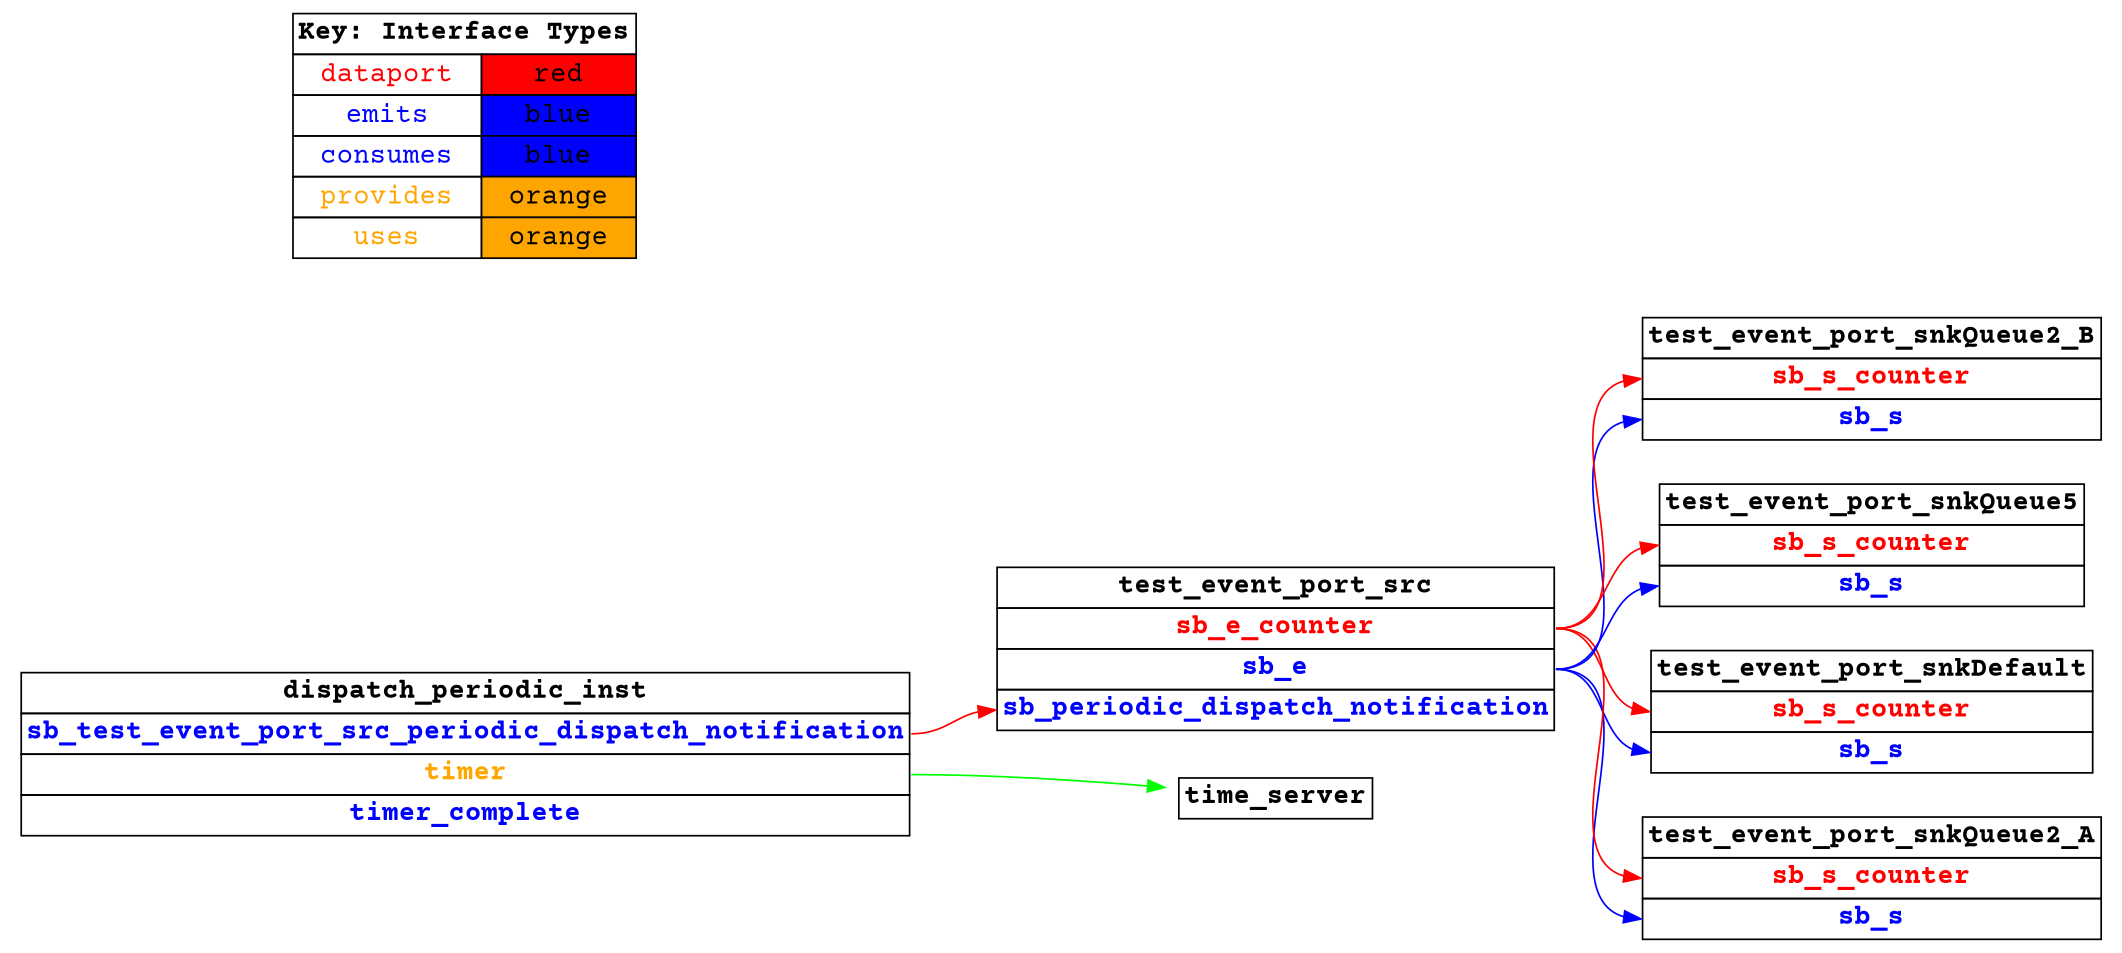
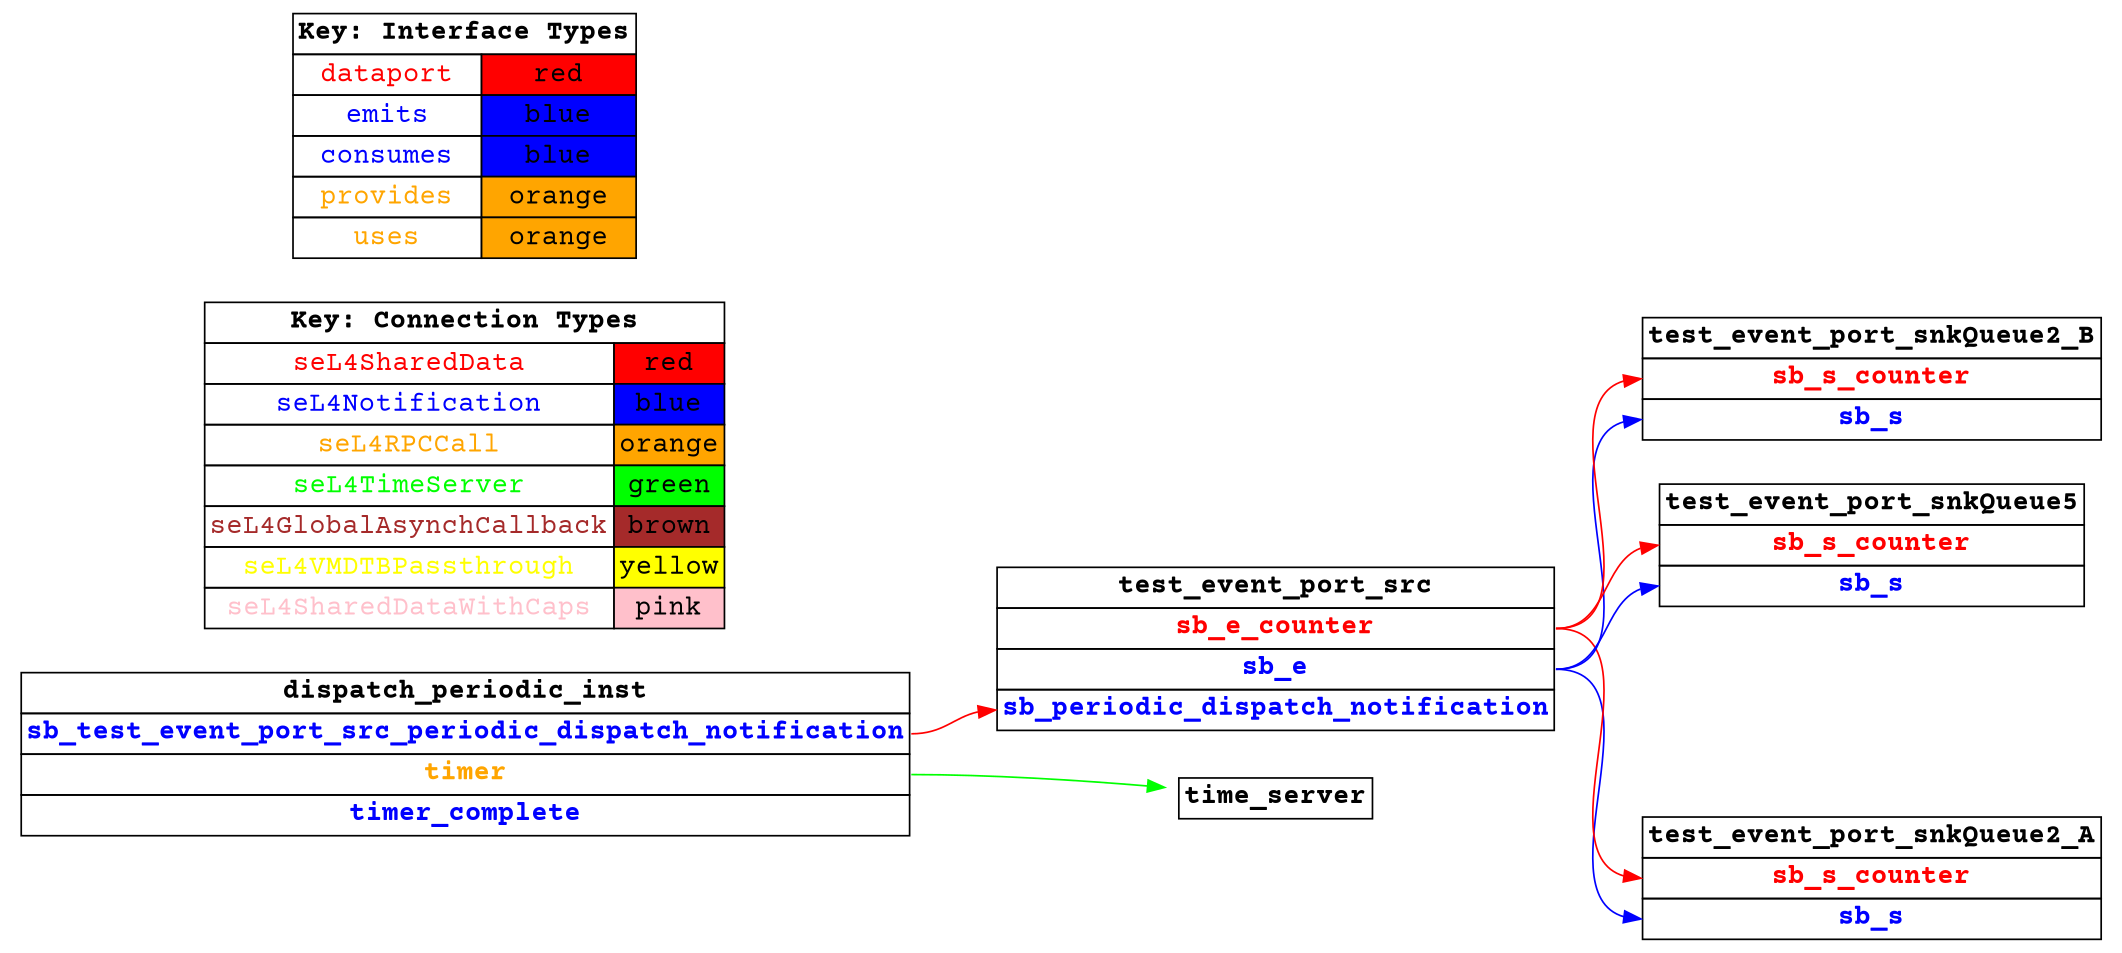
node "Key: Connection Types": added
node "test_event_port_snkDefault": removed
